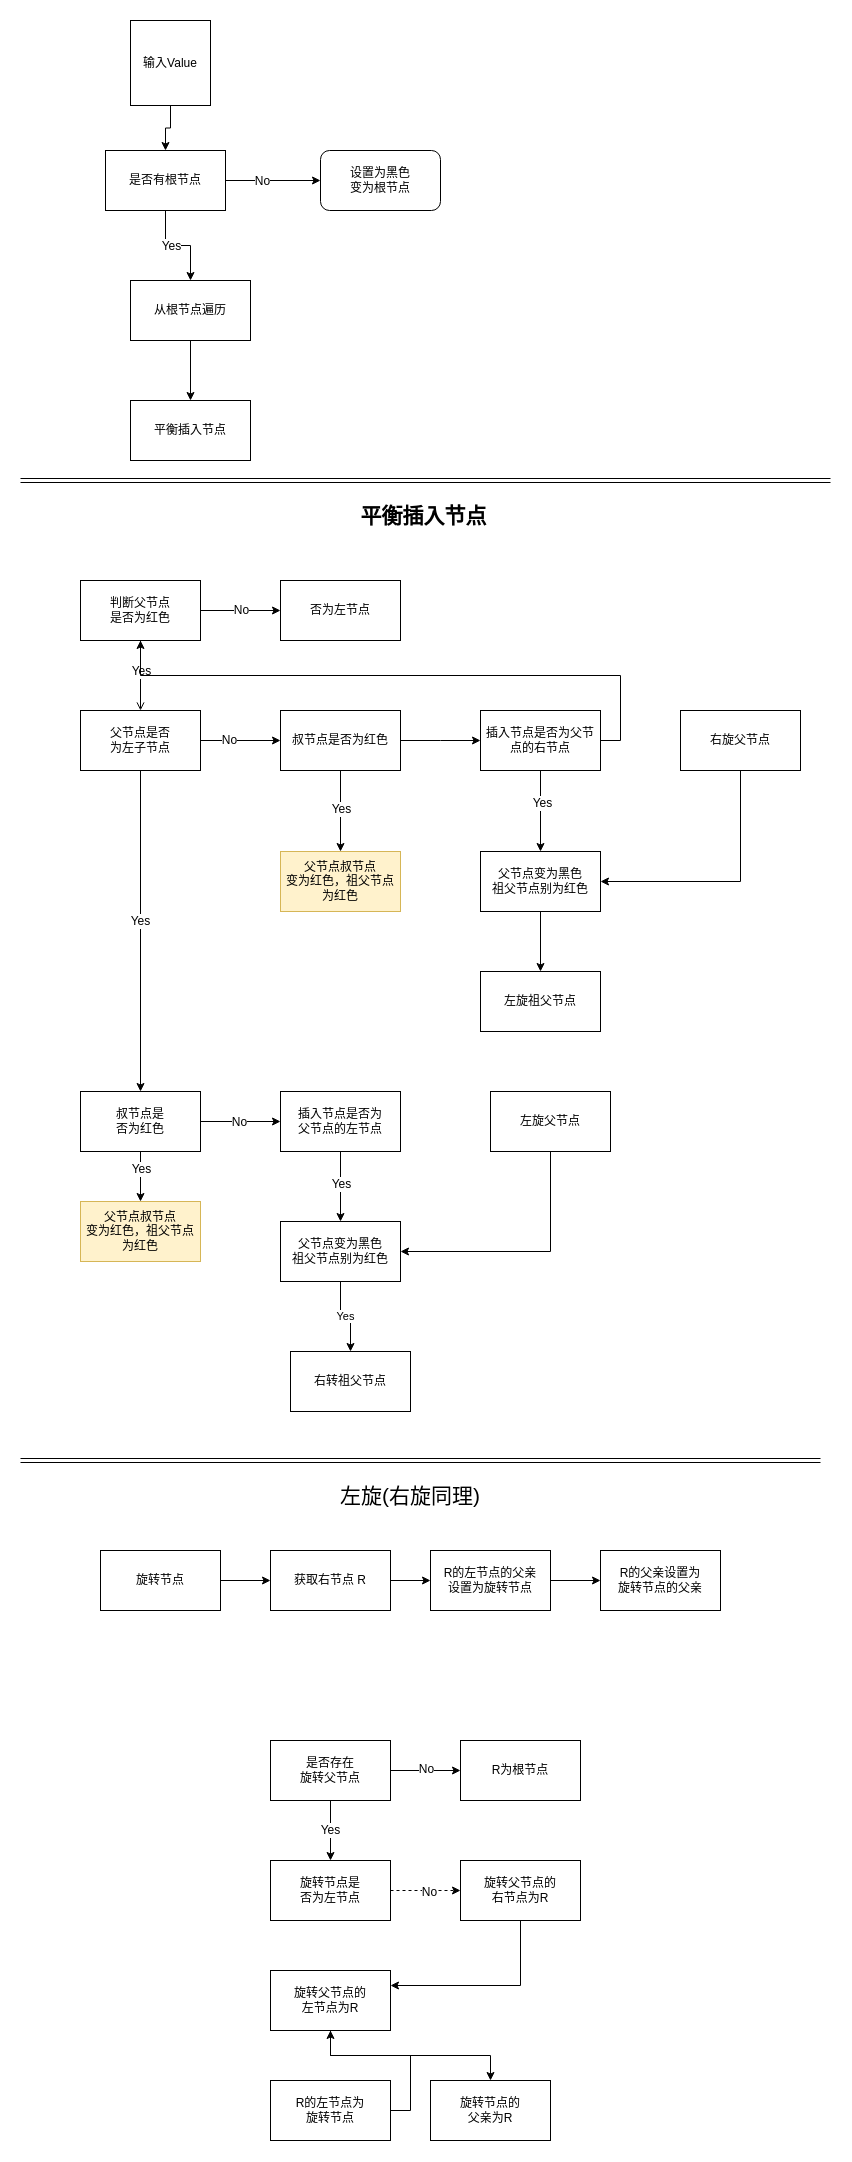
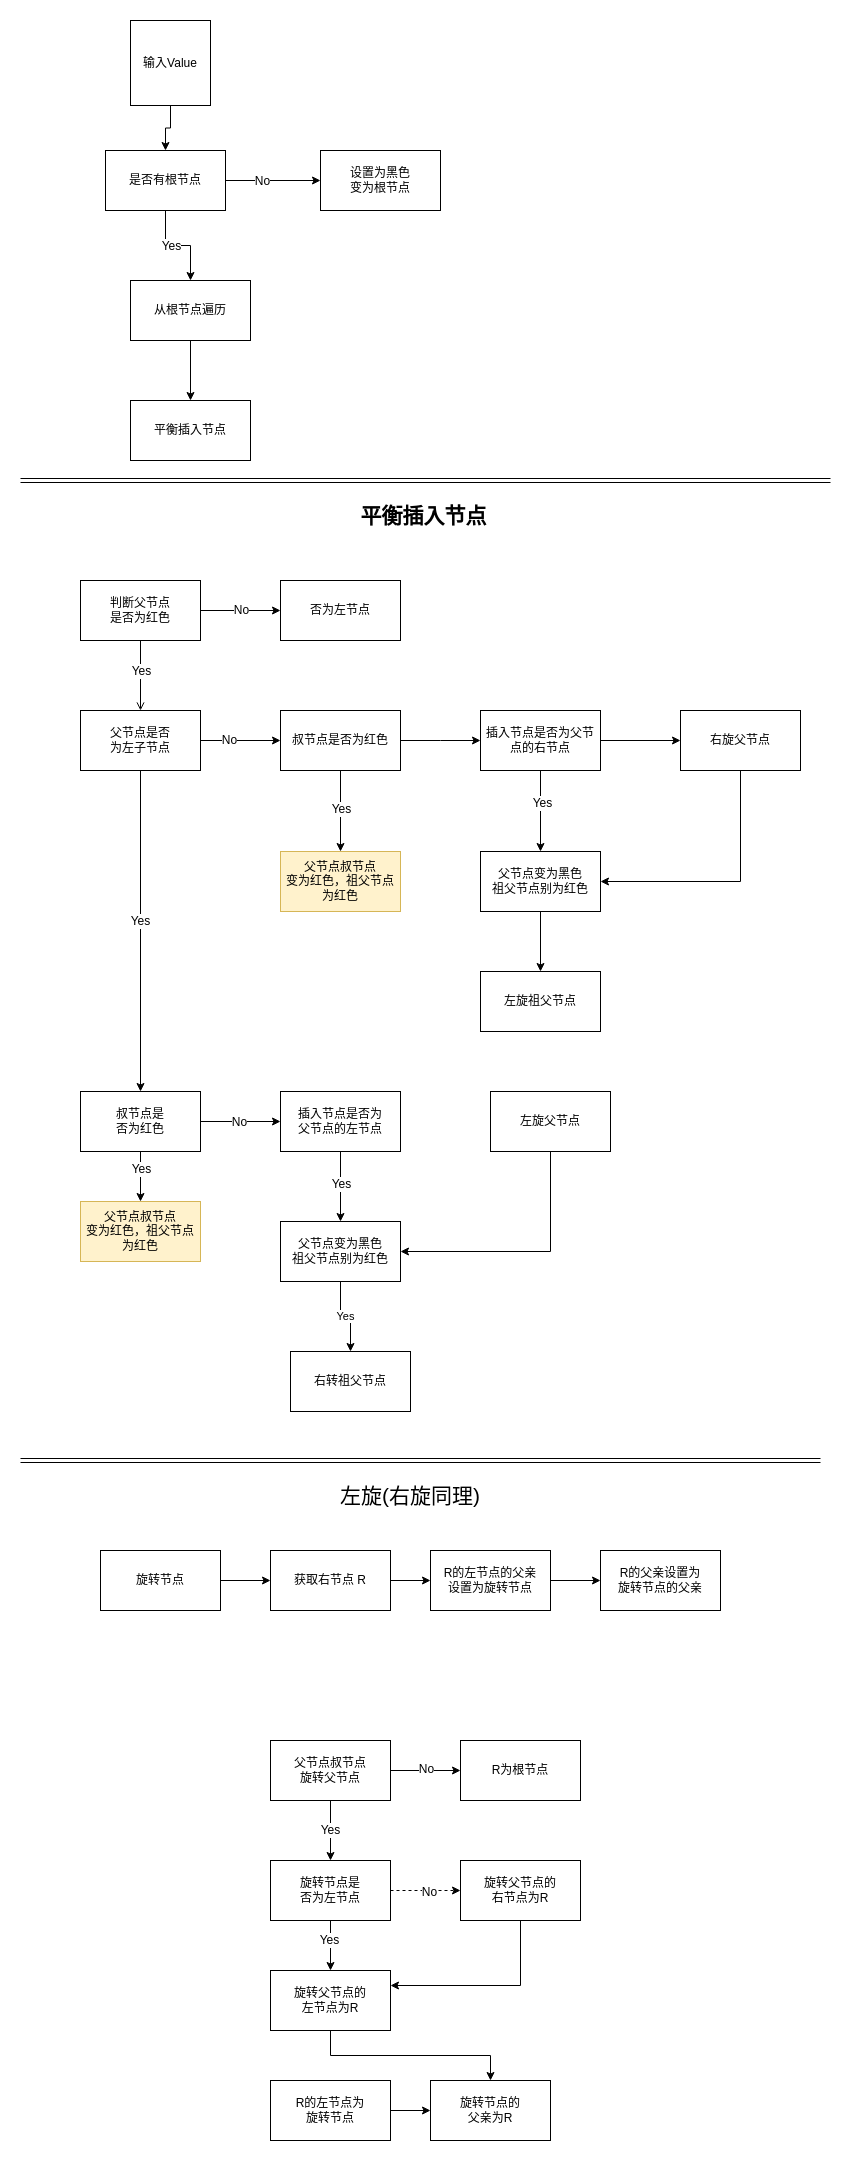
node "设置为黑色 变为根节点": shape rounded rectangle -> rectangle
edge "插入节点是否为父节点的右节点" -> "判断父节点 是否为红色": now "插入节点是否为父节点的右节点" -> "右旋父节点"
node "是否存在 旋转父节点": label "是否存在 旋转父节点" -> "父节点叔节点 旋转父节点"
edge "旋转节点是 否为左节点" -> "旋转父节点的 左节点为R": added, label "Yes"
edge "R的左节点为 旋转节点" -> "旋转父节点的 左节点为R": now "R的左节点为 旋转节点" -> "旋转节点的 父亲为R"
